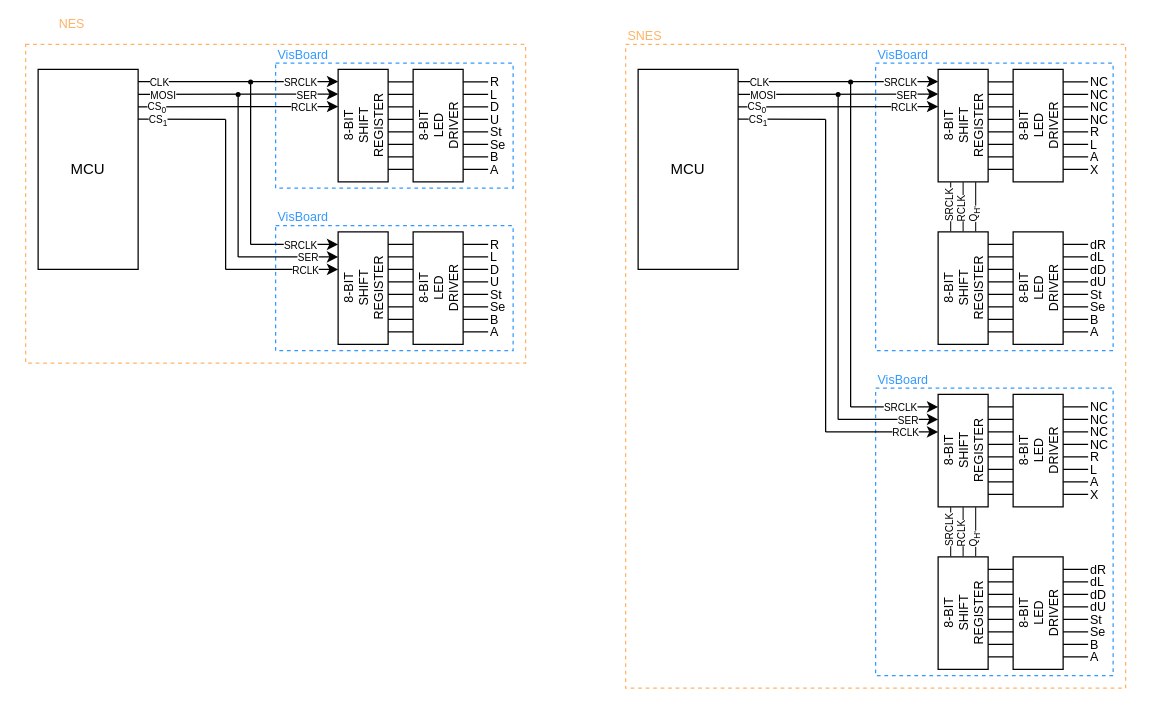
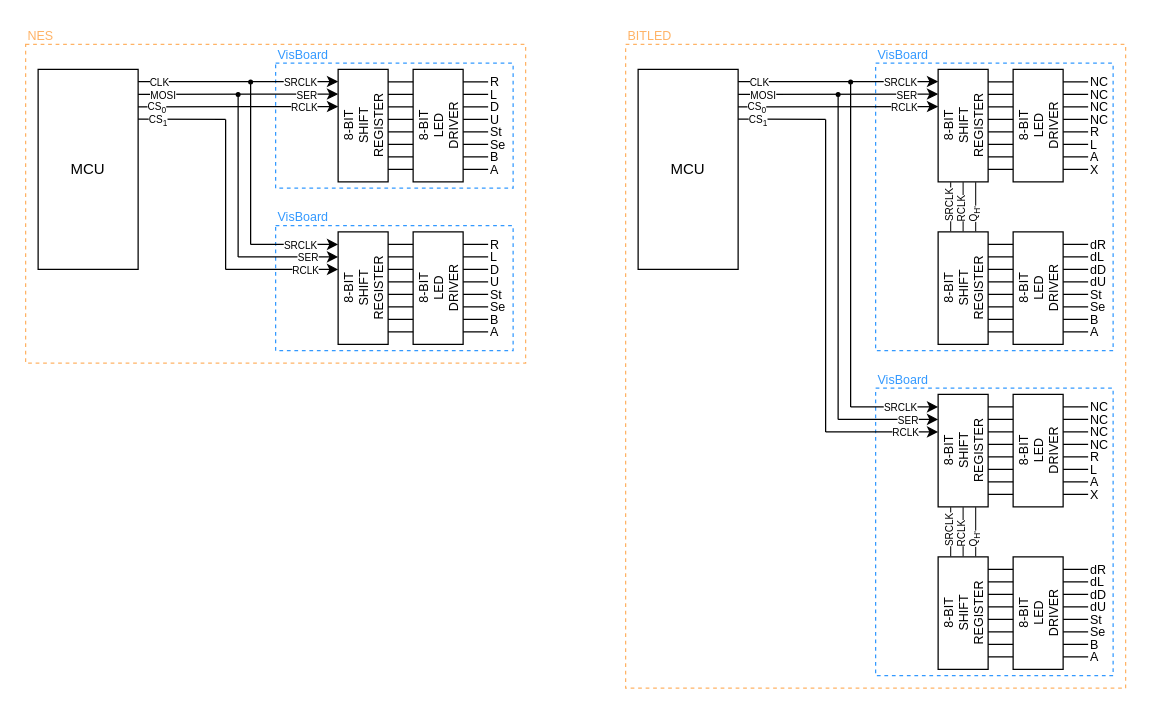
node "NES": moved (123, 23) -> (91, 35)
node "SNES": label "SNES" -> "BITLED"
